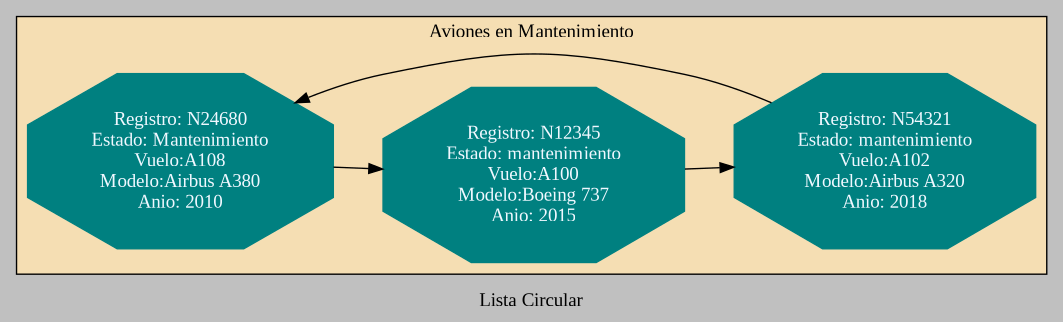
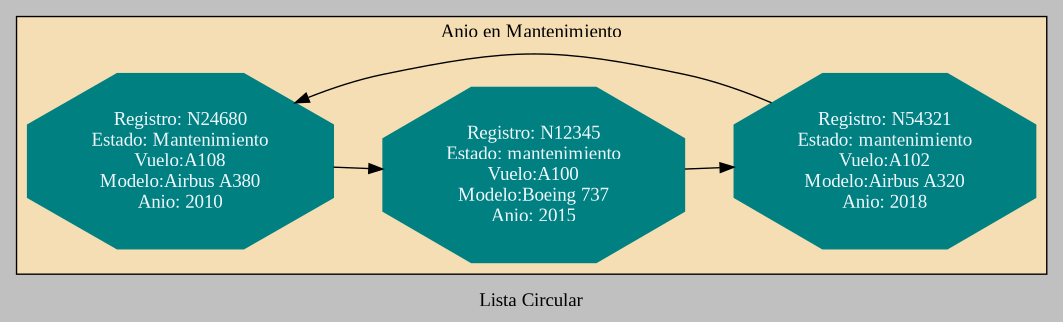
cluster "Aviones en Mantenimiento": label "Aviones en Mantenimiento" -> "Anio en Mantenimiento"
